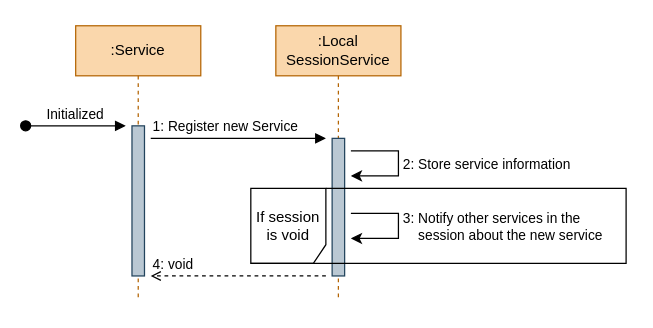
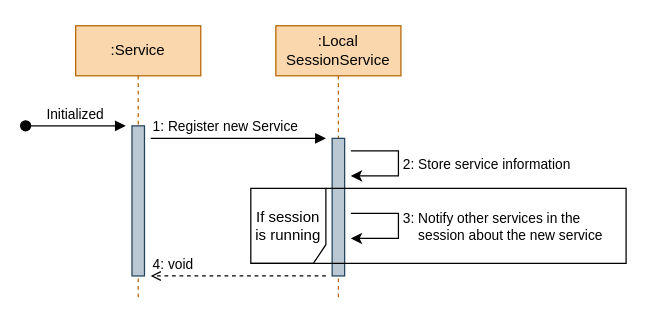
node "If session is void": label "If session is void" -> "If session is running"
